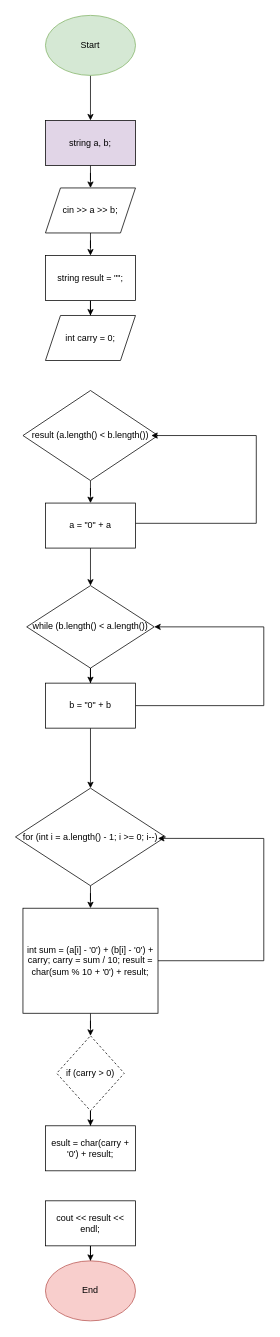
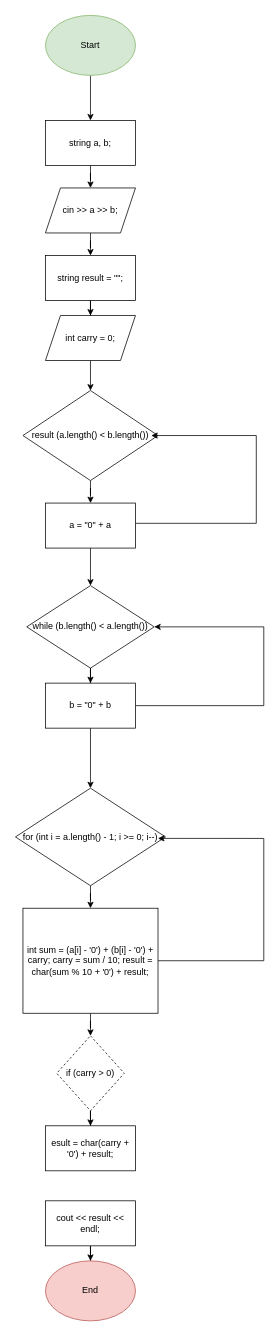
node "string a, b;": fillcolor #e1d5e7 -> #ffffff
edge "int carry = 0;" -> "result (a.length() < b.length())": added
